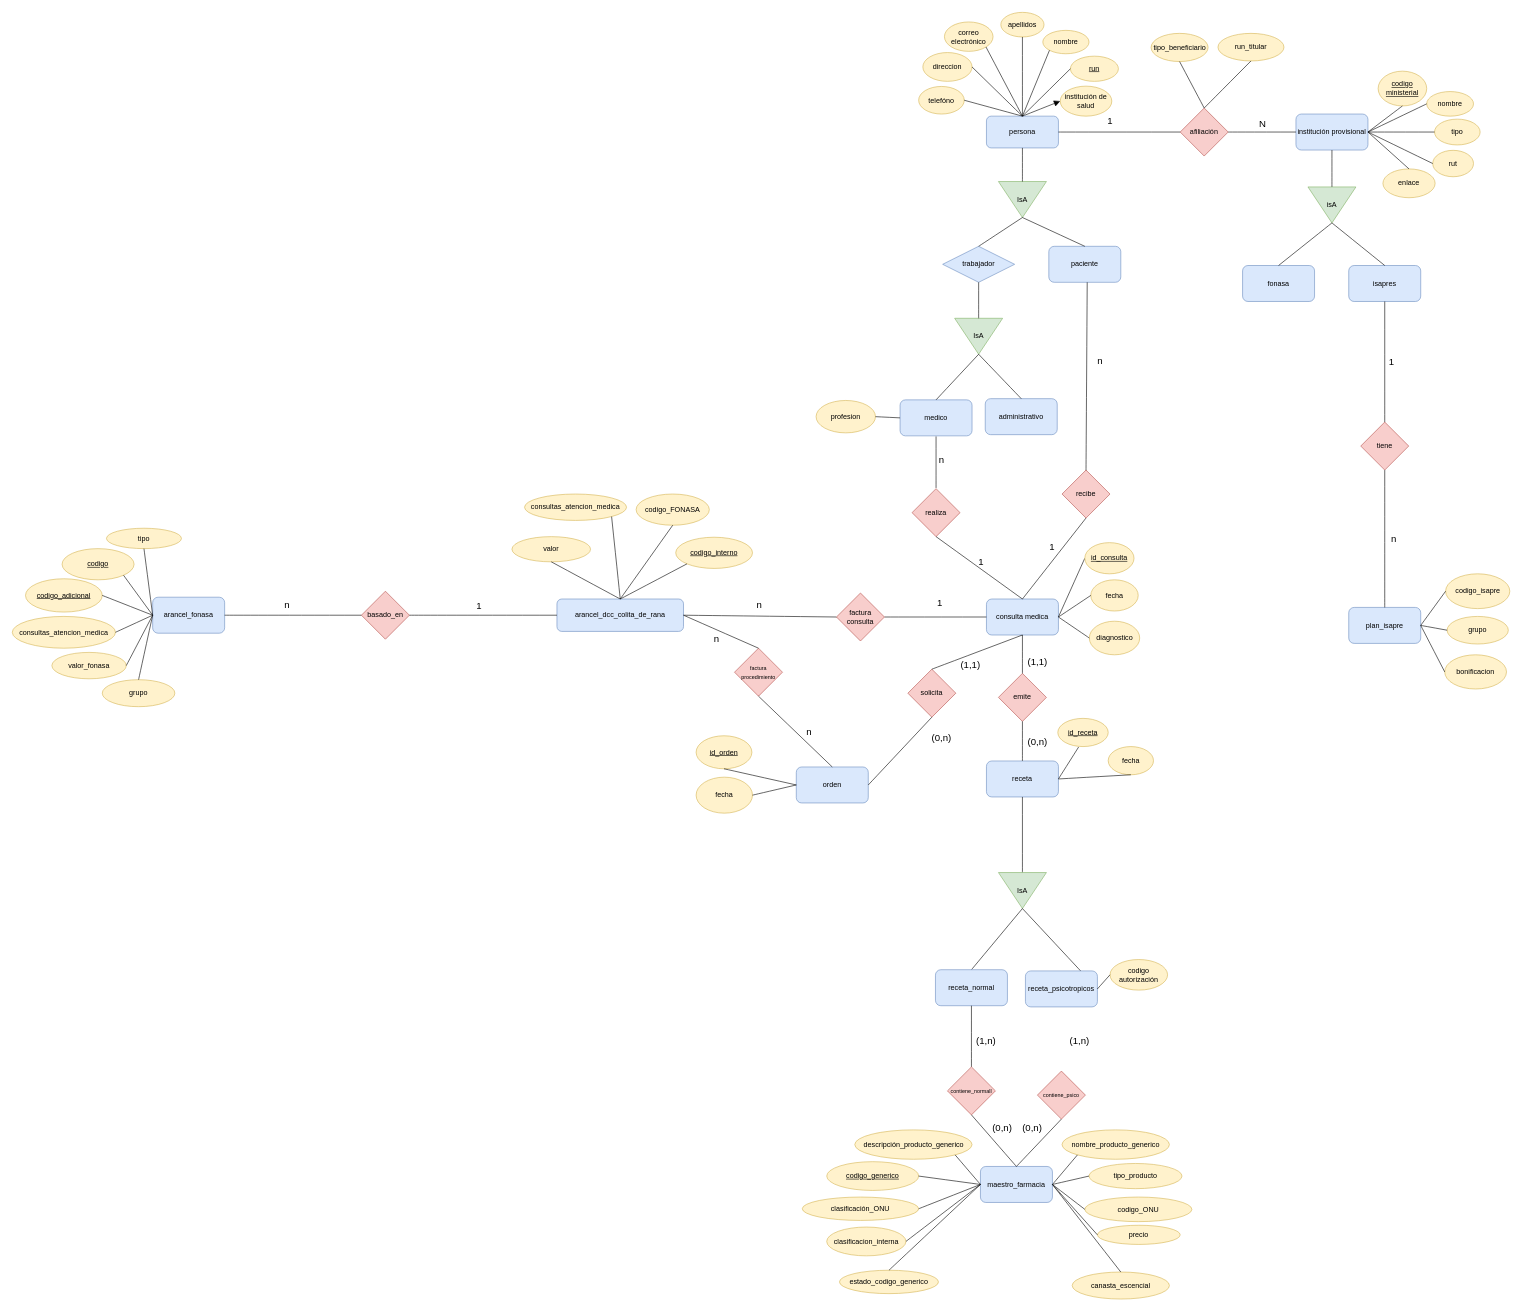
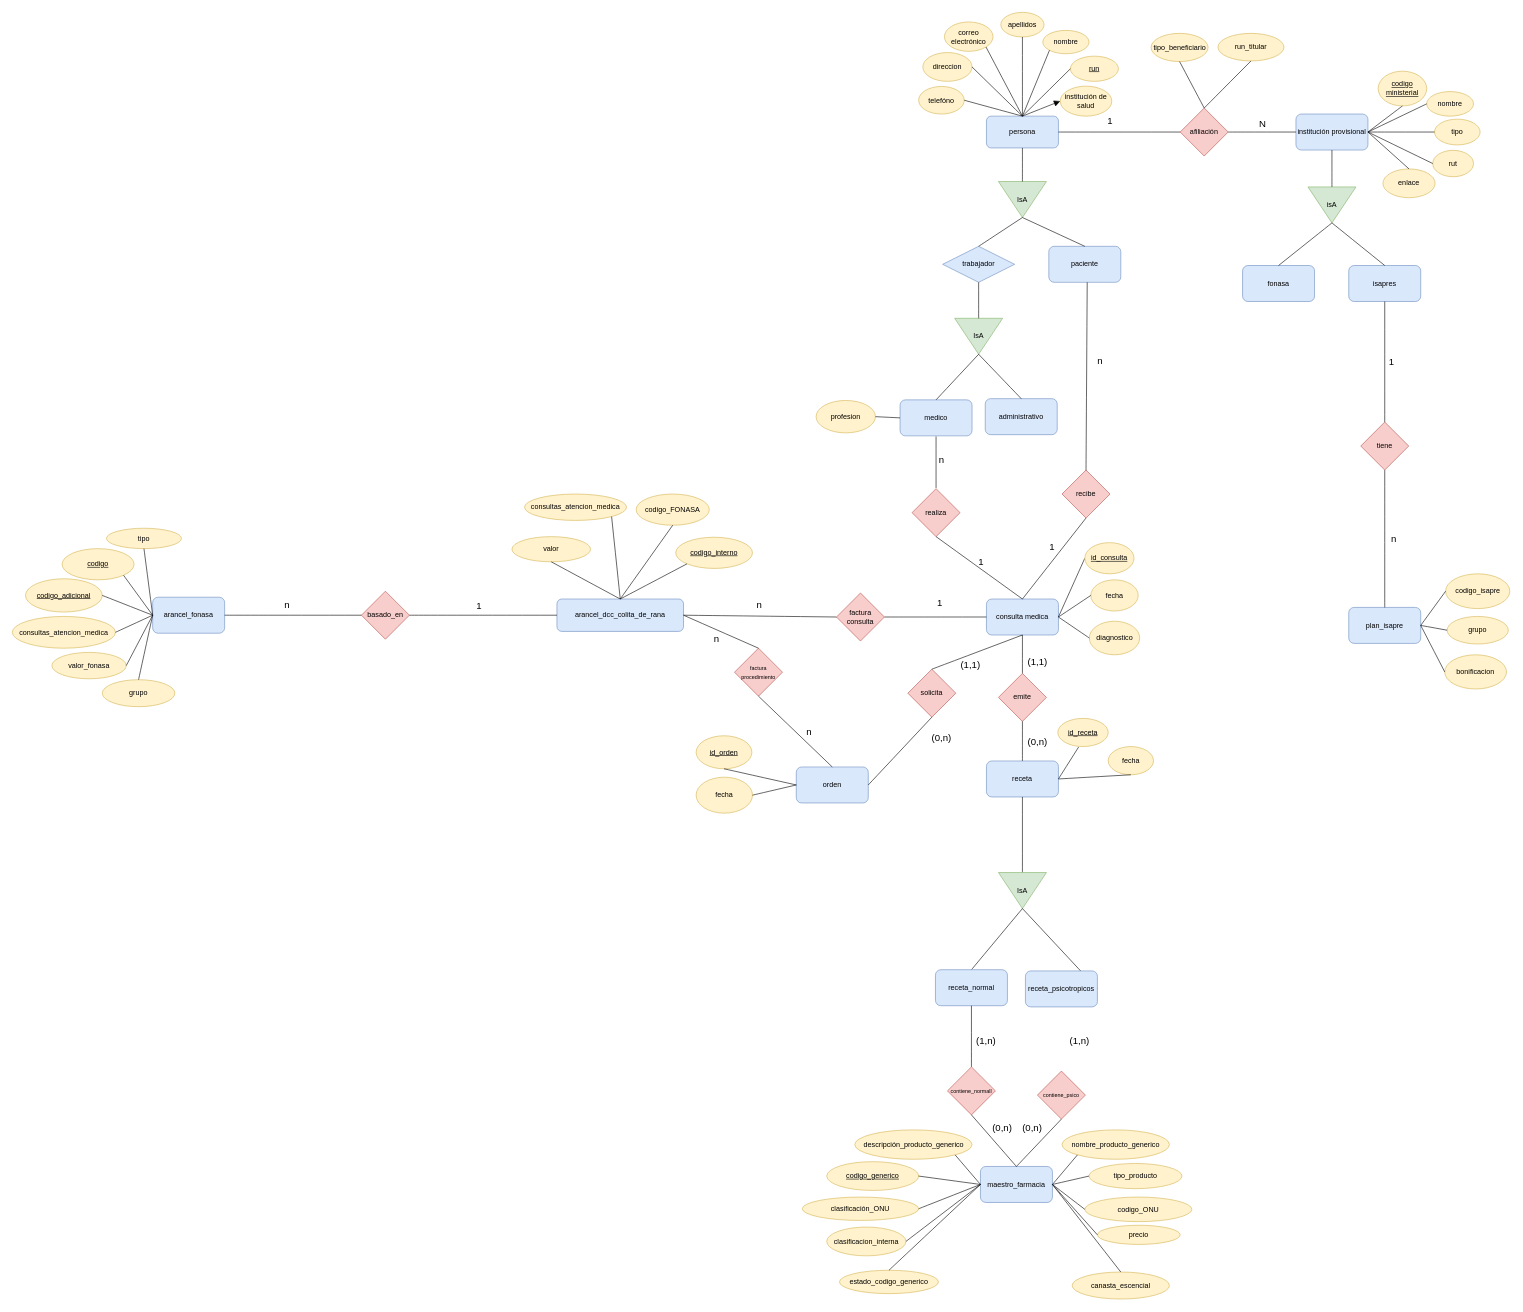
node "codigo autorización": removed
edge "codigo autorización" -- "receta_psicotropicos": removed
